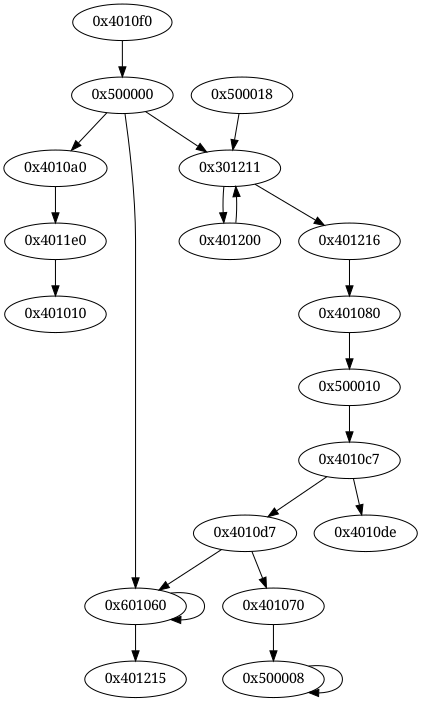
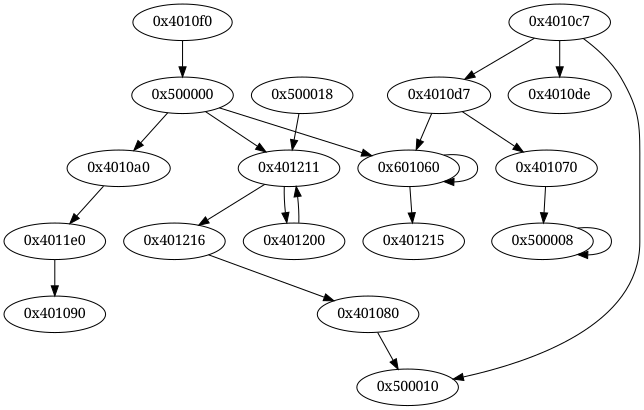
node "0x301211": label "0x301211" -> "0x401211"
node "0x401010": label "0x401010" -> "0x401090"
edge "0x500010" -> "0x4010c7": reversed
